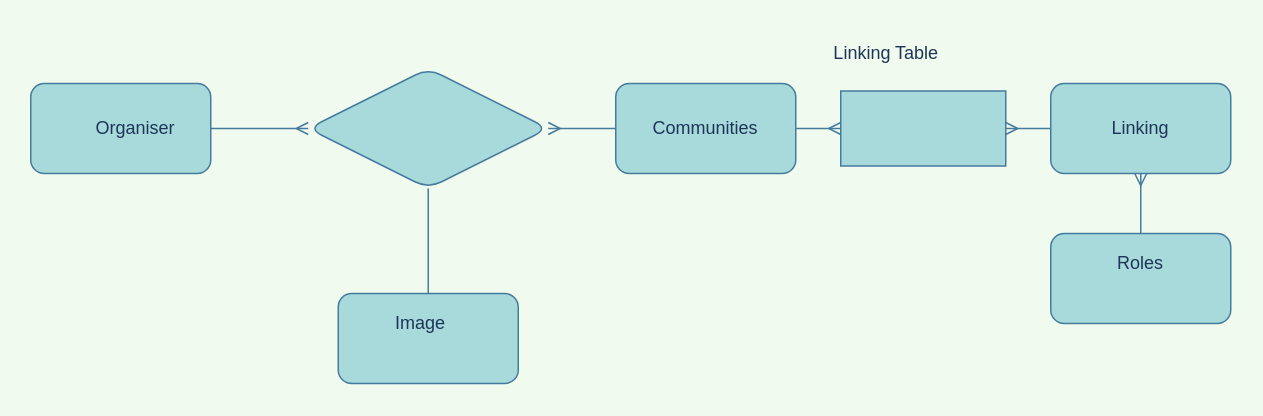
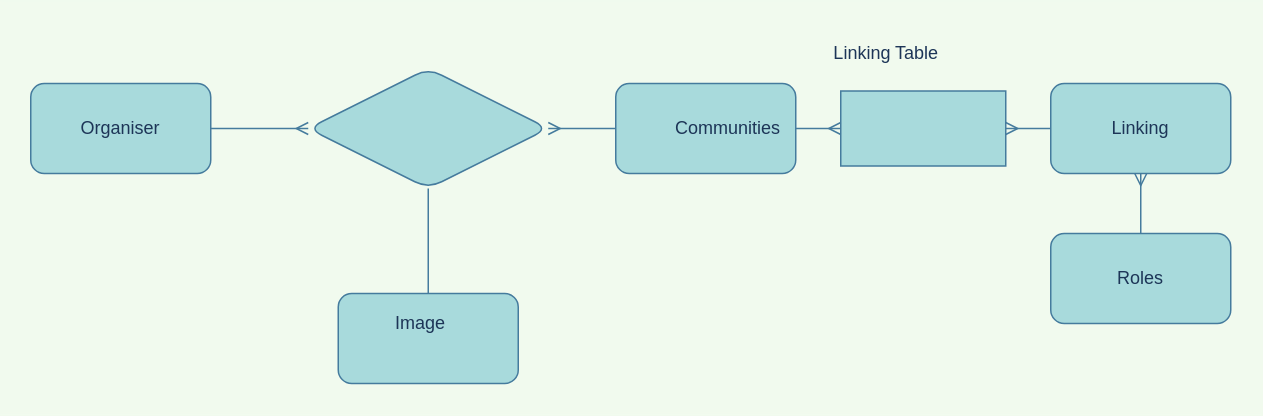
node "Organiser": moved (136, 128) -> (121, 128)
node "Communities": moved (706, 128) -> (728, 128)
node "Roles": moved (1141, 263) -> (1141, 278)
